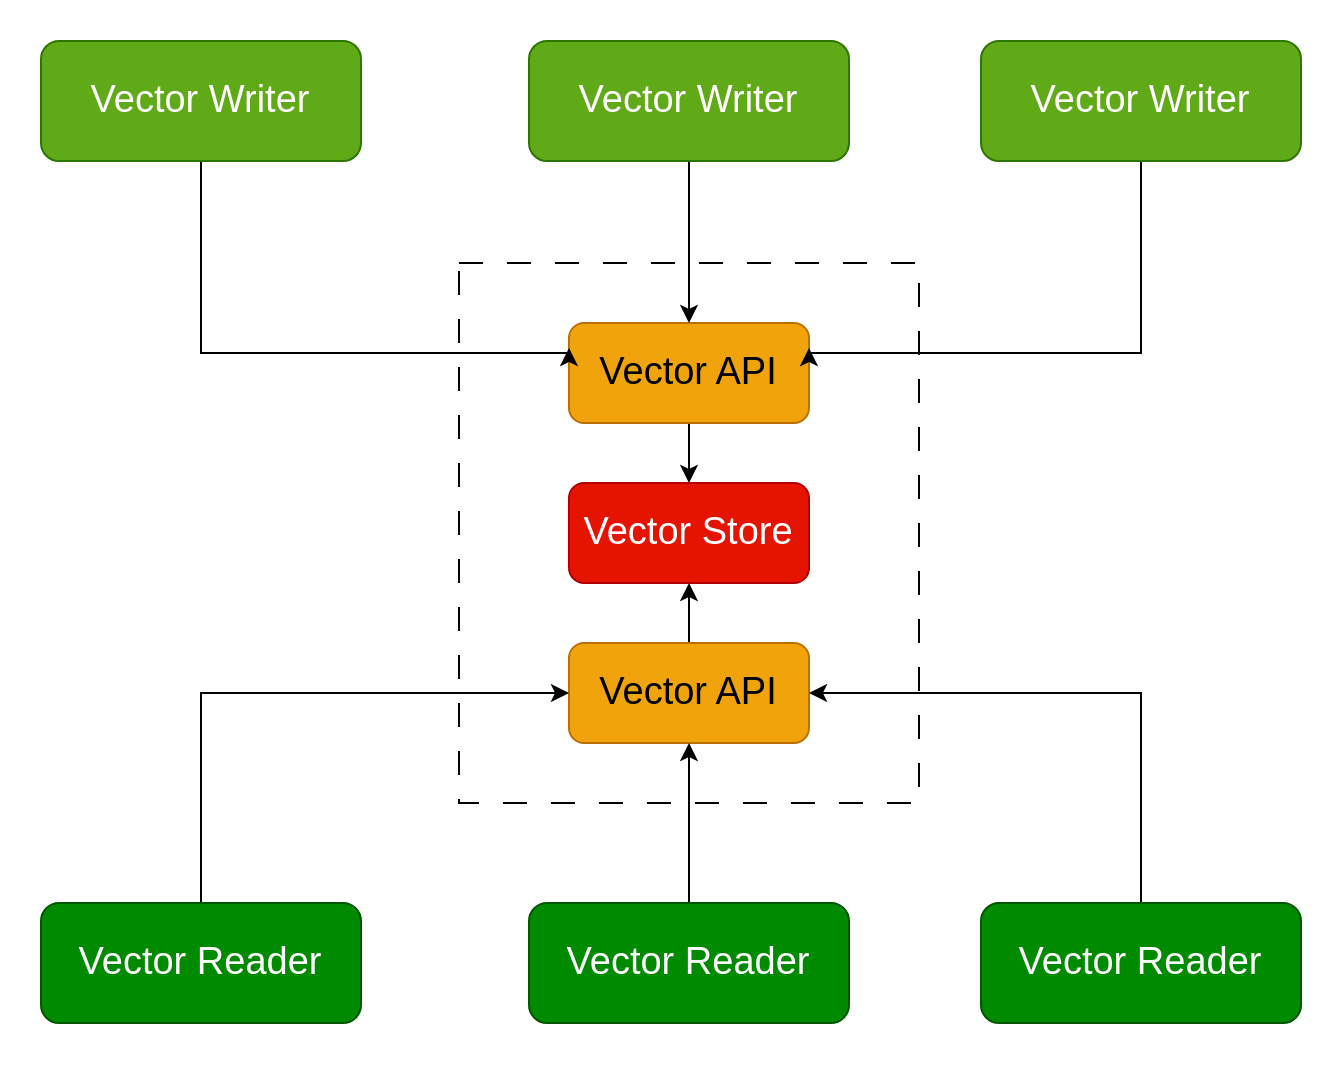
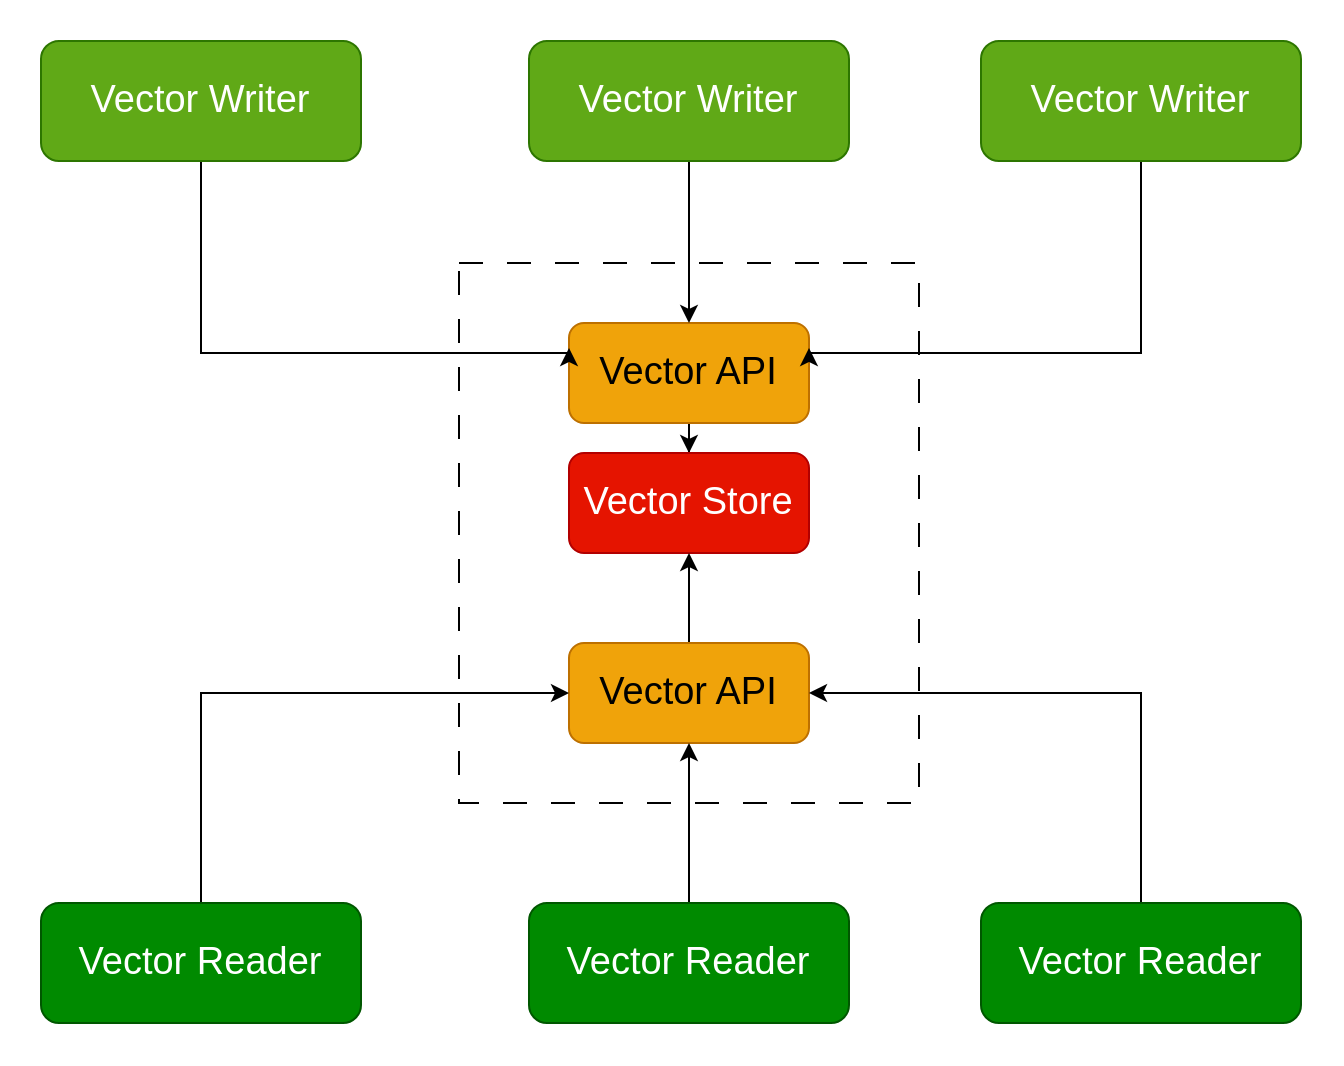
node "Vector Store": moved (689, 533) -> (689, 503)
